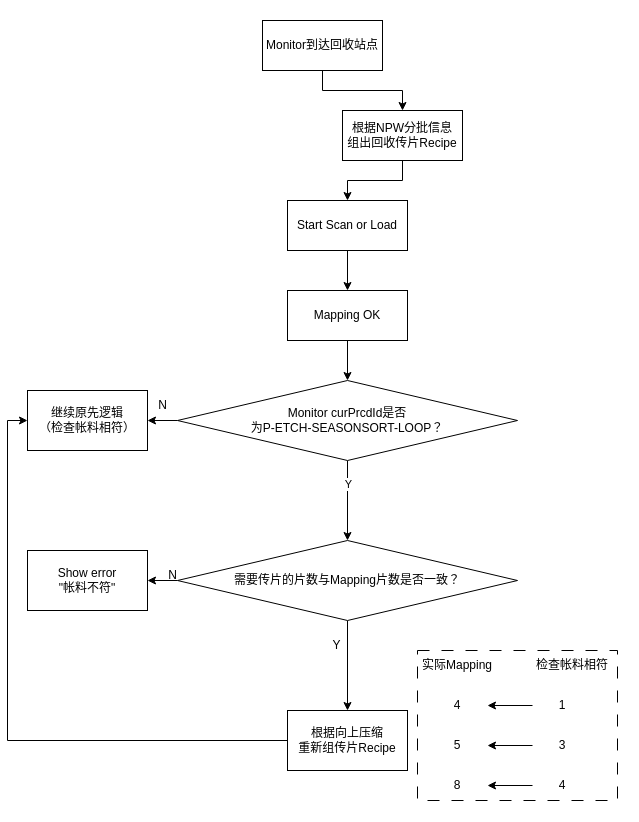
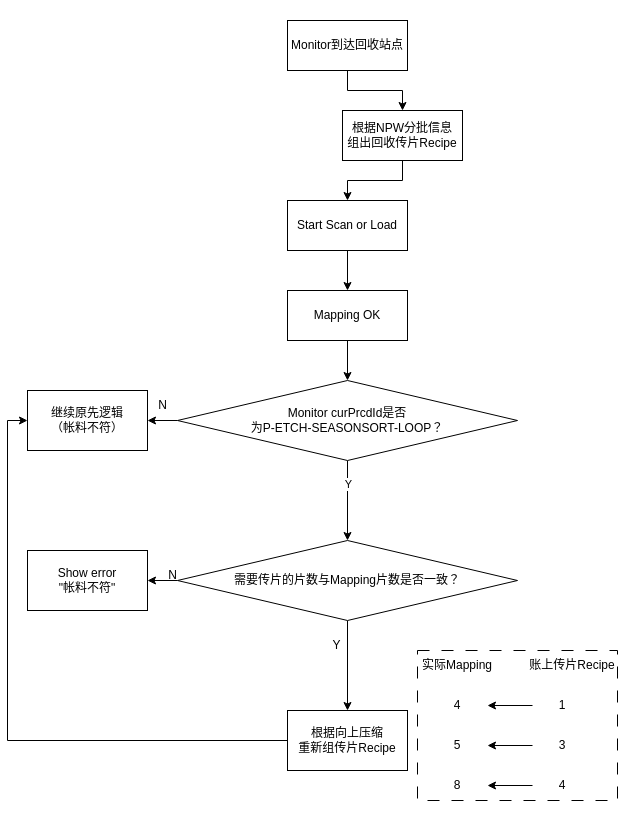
node "Monitor到达回收站点": moved (323, 46) -> (348, 46)
node "继续原先逻辑 （检查帐料相符）": label "继续原先逻辑 （检查帐料相符）" -> "继续原先逻辑 （帐料不符）"
node "检查帐料相符": label "检查帐料相符" -> "账上传片Recipe"
